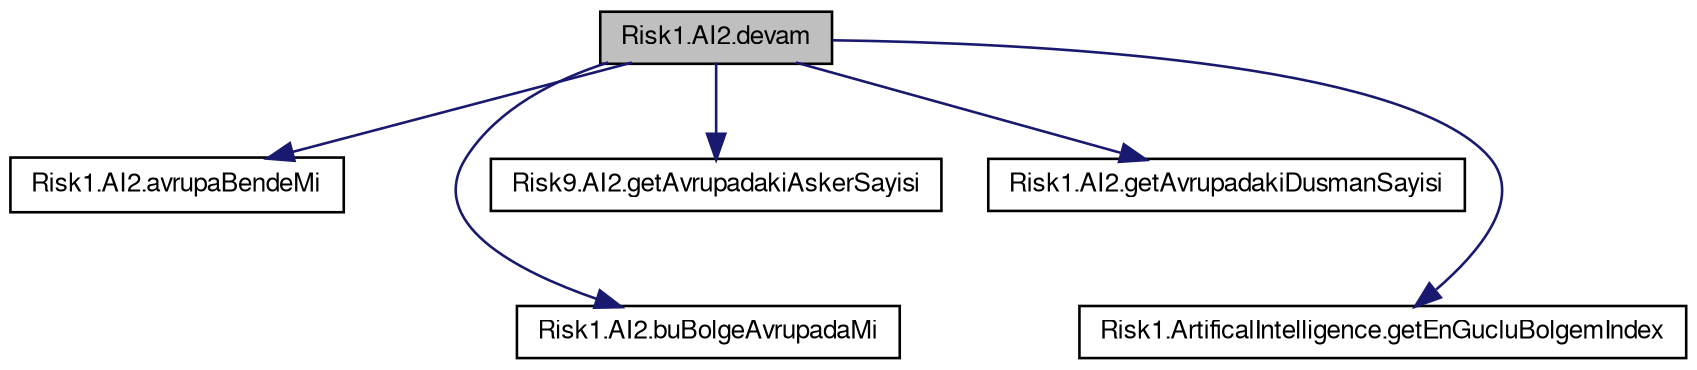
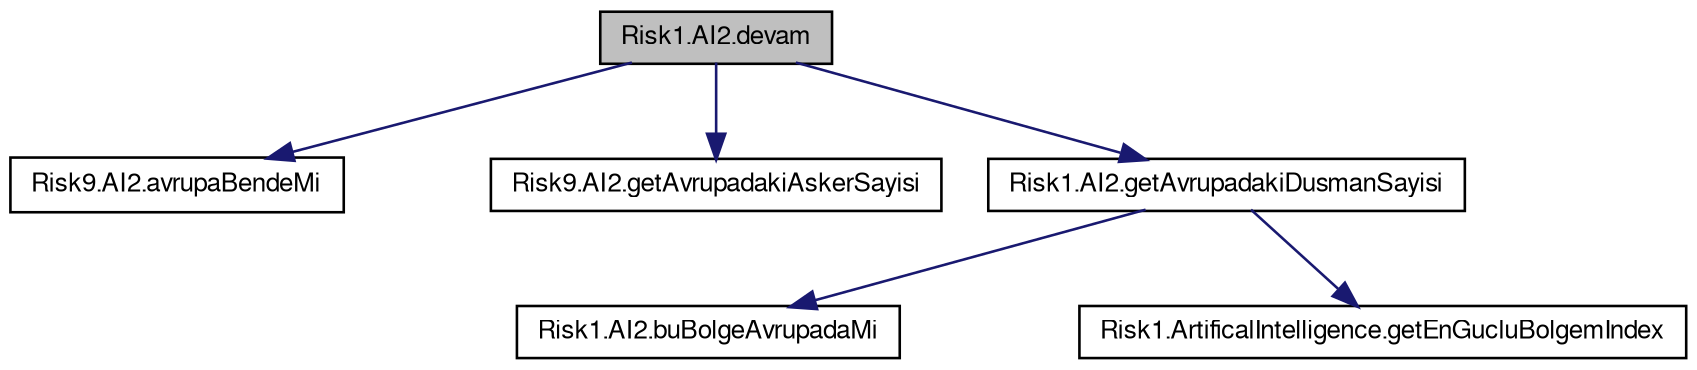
edge "Risk1.AI2.devam" -> "Risk1.ArtificalIntelligence.getEnGucluBolgemIndex": now "Risk1.AI2.getAvrupadakiDusmanSayisi" -> "Risk1.ArtificalIntelligence.getEnGucluBolgemIndex"
edge "Risk1.AI2.devam" -> "Risk1.AI2.buBolgeAvrupadaMi": now "Risk1.AI2.getAvrupadakiDusmanSayisi" -> "Risk1.AI2.buBolgeAvrupadaMi"
node "Risk1.AI2.avrupaBendeMi": label "Risk1.AI2.avrupaBendeMi" -> "Risk9.AI2.avrupaBendeMi"
